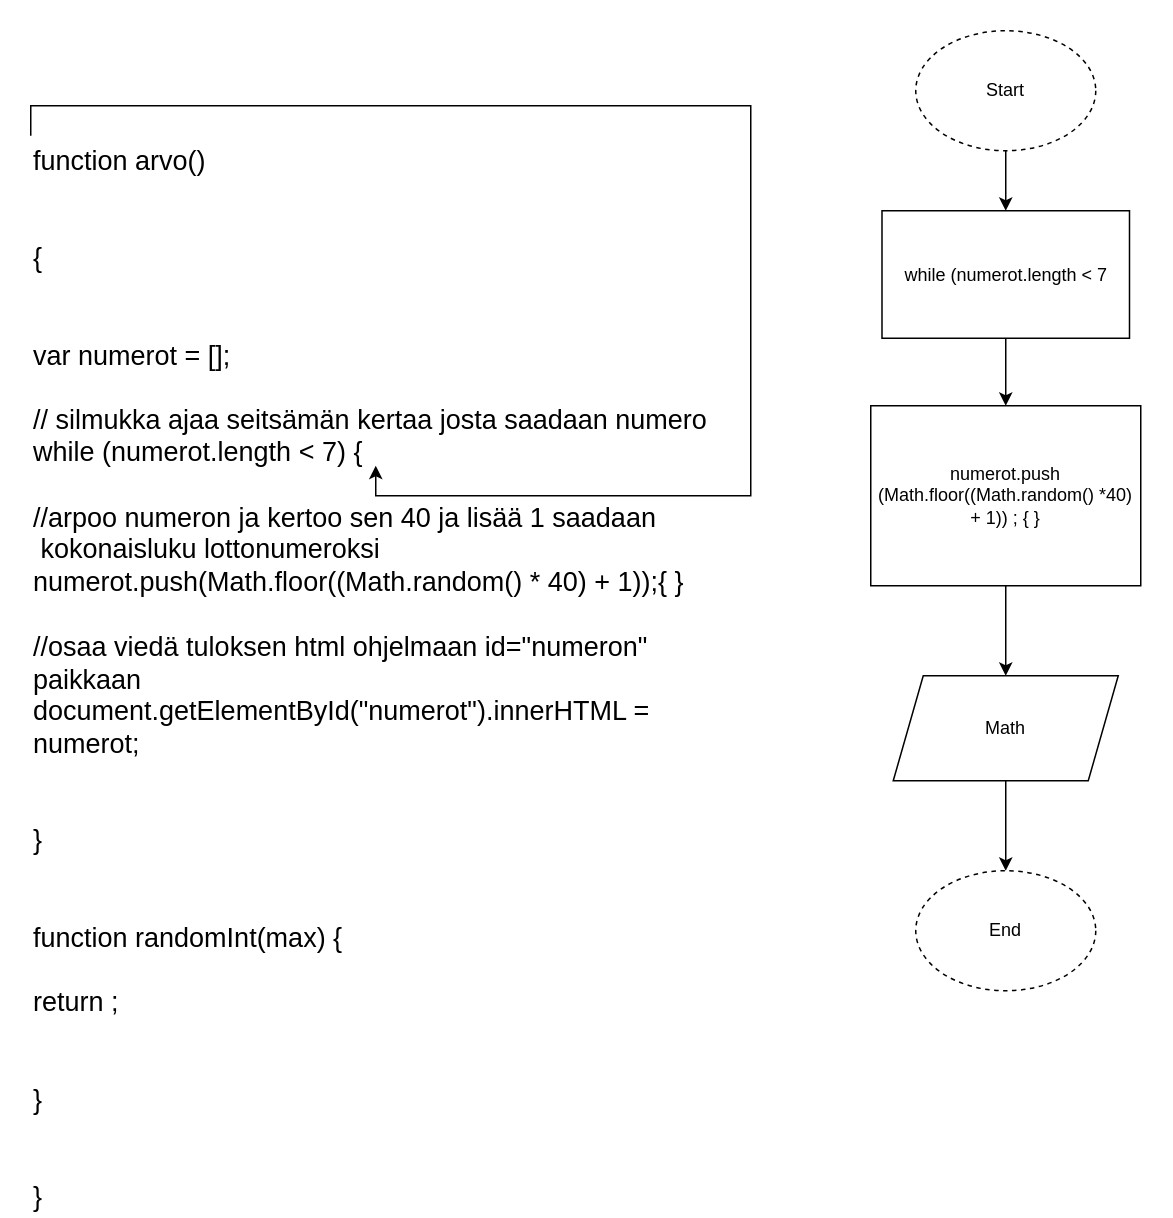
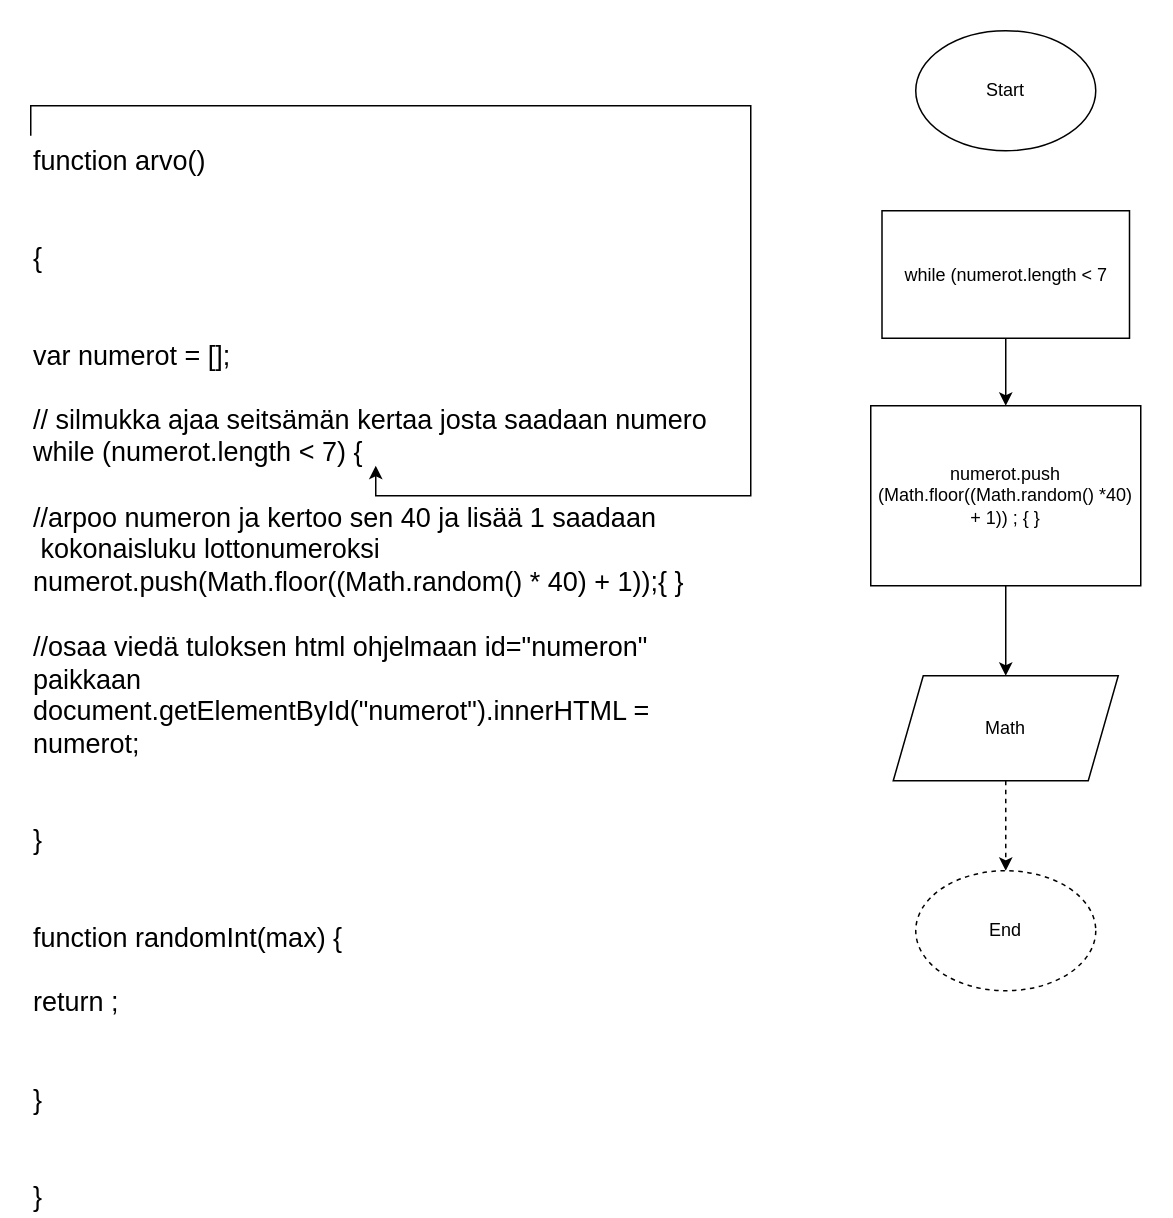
node "Start": style dashed -> solid
edge "Start" -> "while (numerot.length < 7": removed
edge "Math" -> "End": style solid -> dashed
